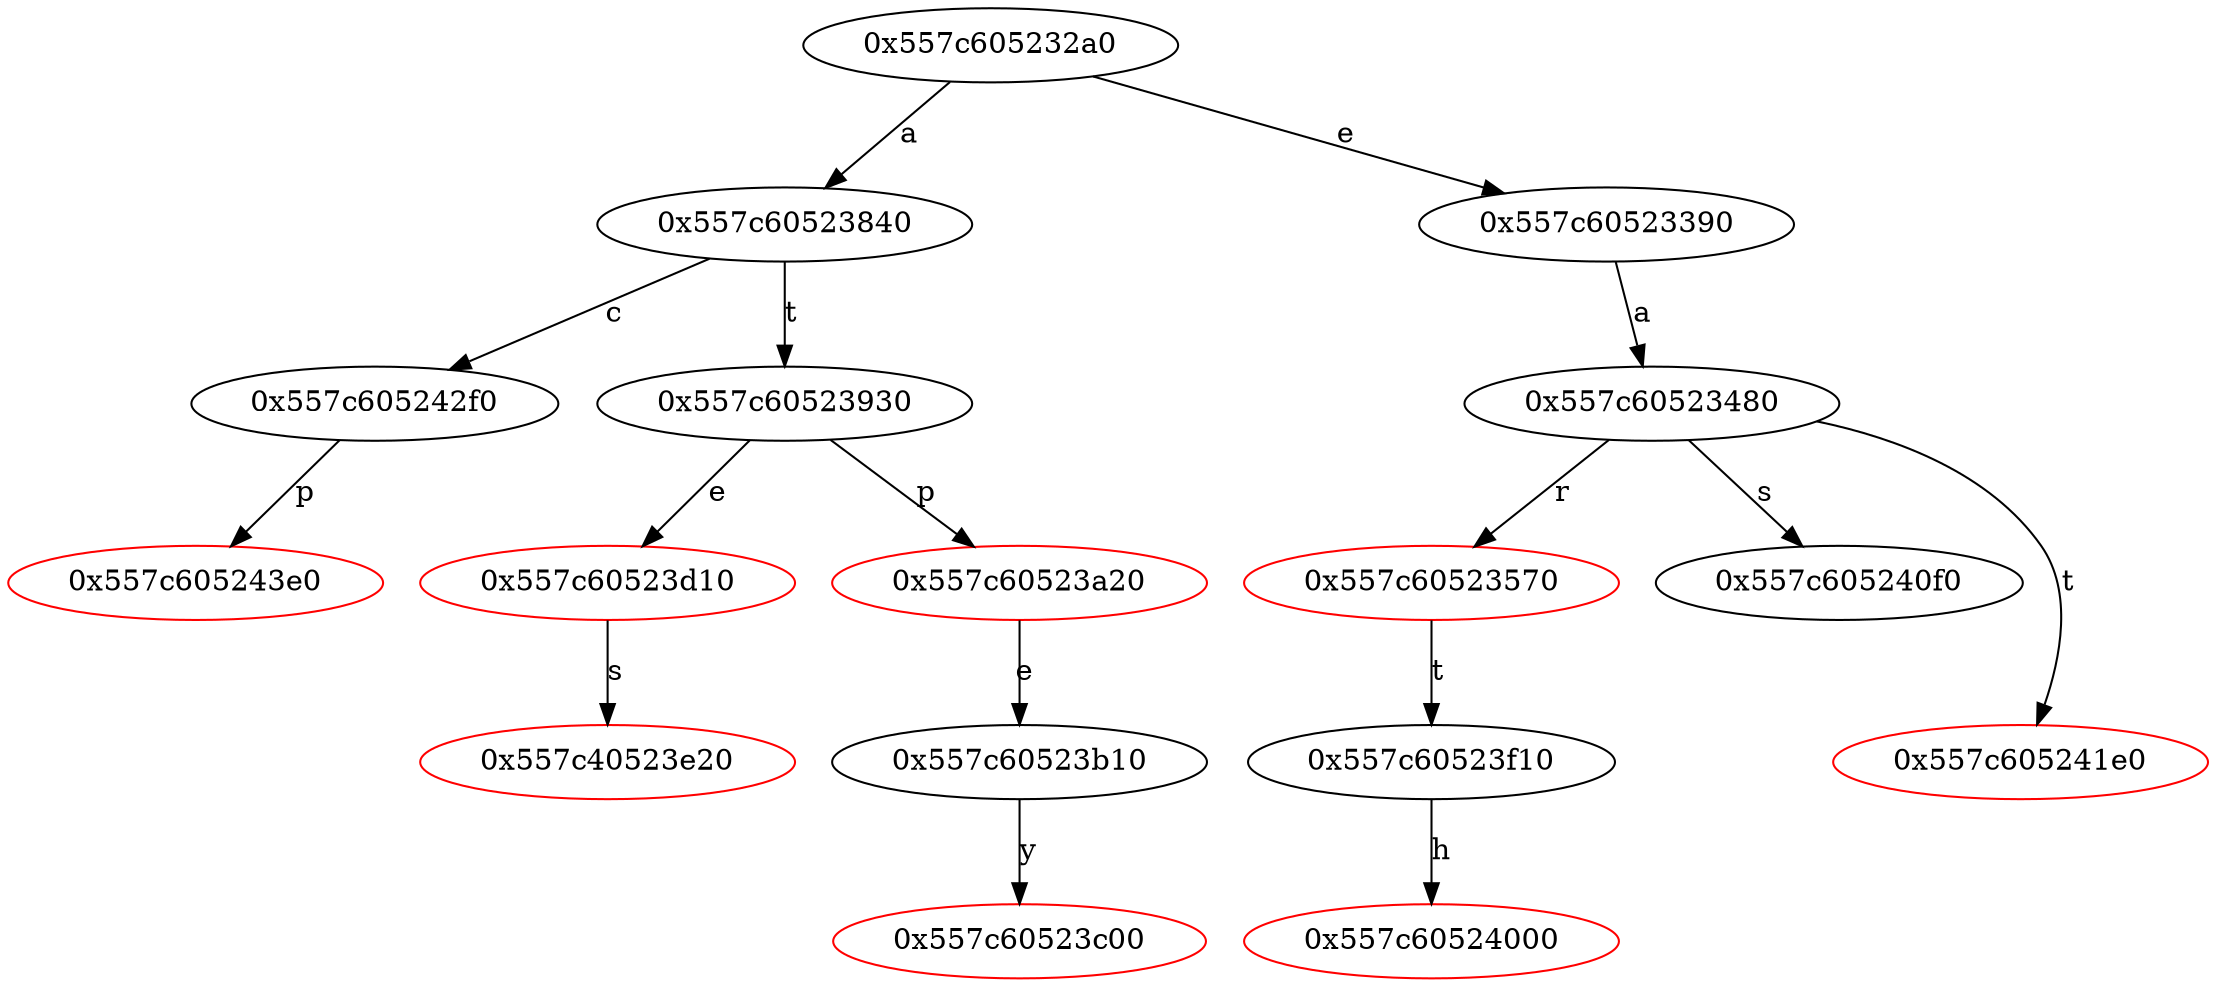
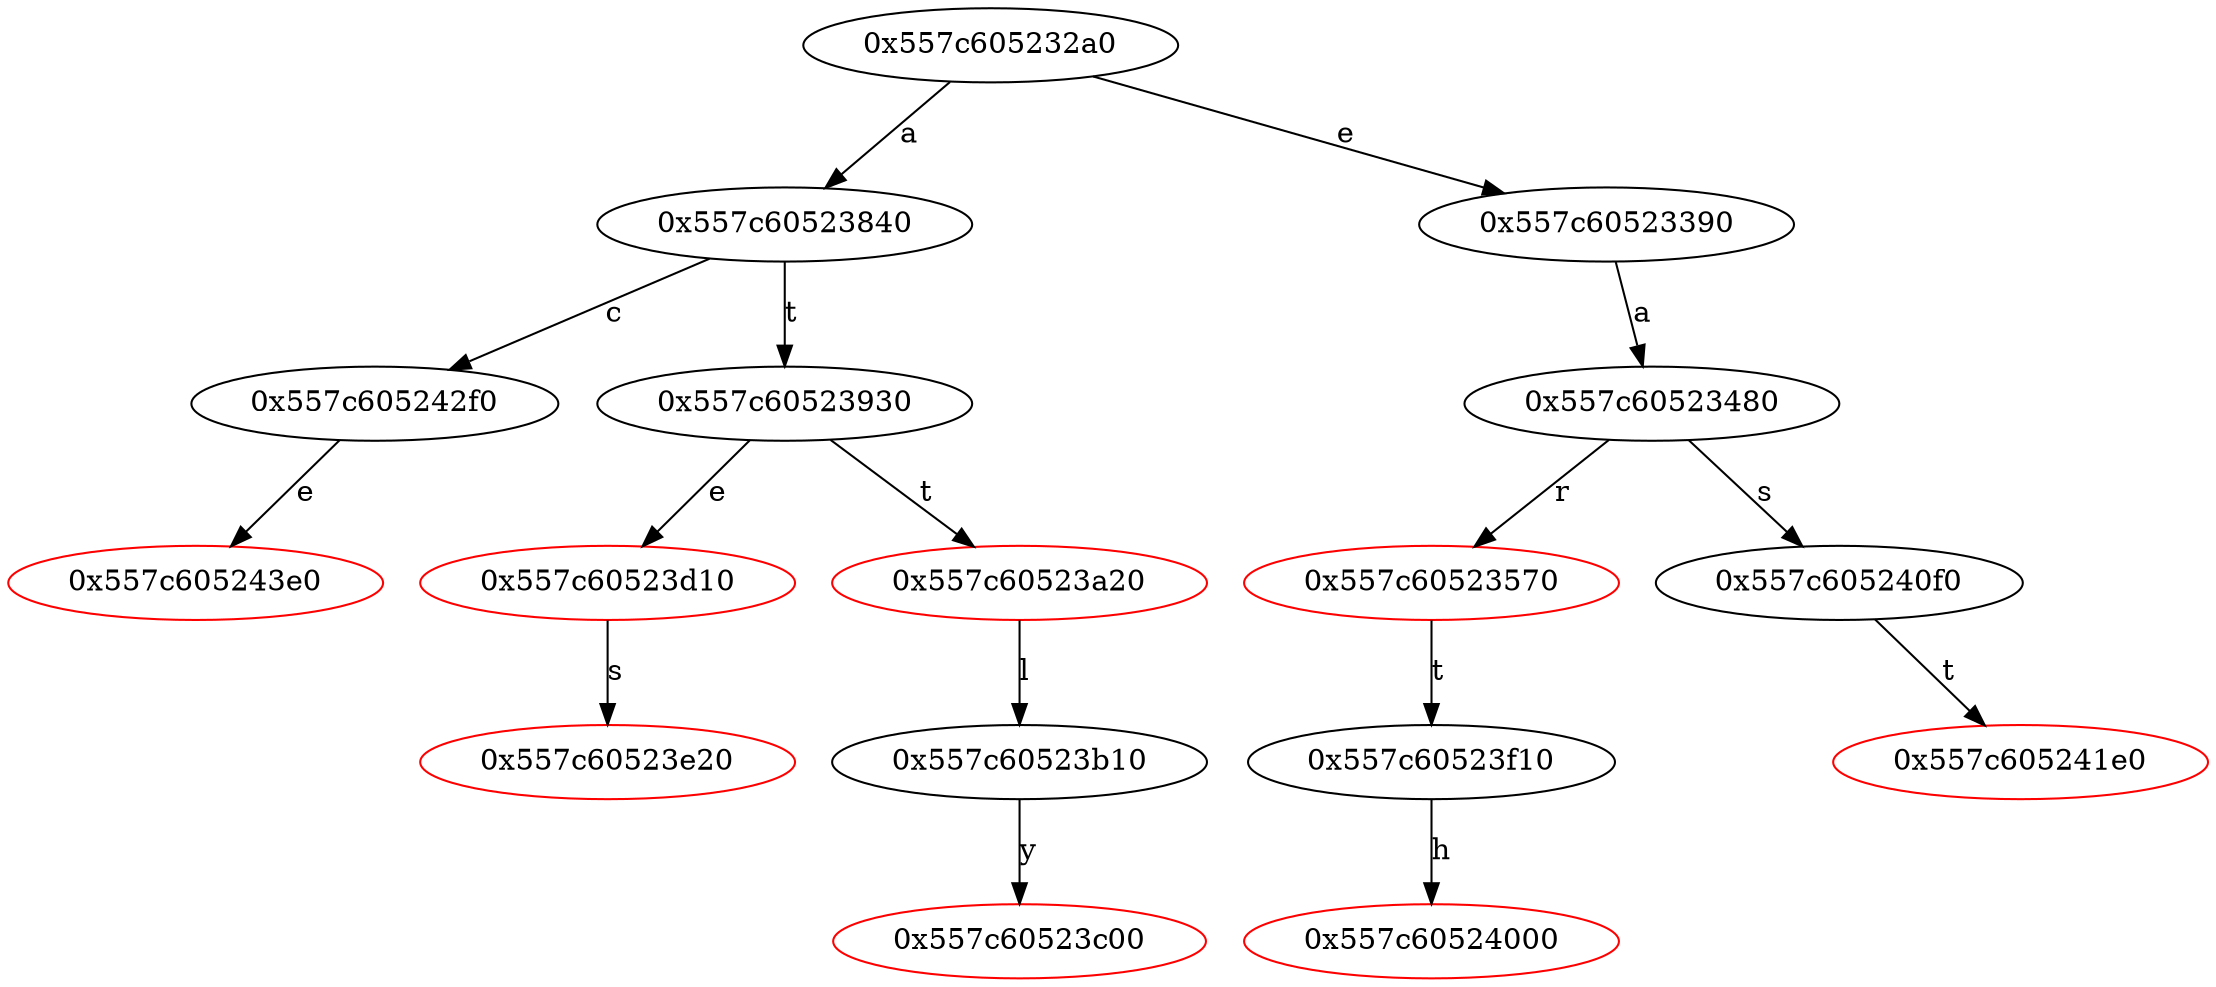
edge "0x557c605242f0" -> "0x557c605243e0": label "p" -> "e"
edge "0x557c60523930" -> "0x557c60523a20": label "p" -> "t"
edge "0x557c60523480" -> "0x557c605241e0": now "0x557c605240f0" -> "0x557c605241e0"
edge "0x557c60523a20" -> "0x557c60523b10": label "e" -> "l"
node "0x557c40523e20": label "0x557c40523e20" -> "0x557c60523e20"
